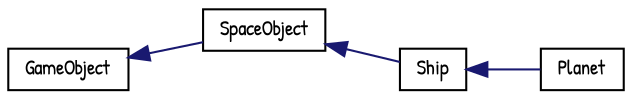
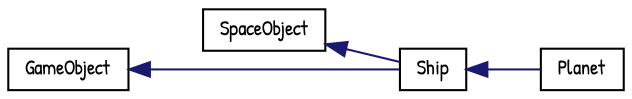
edge "SpaceObject" -> "GameObject": now "Ship" -> "GameObject"
